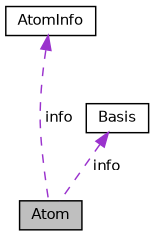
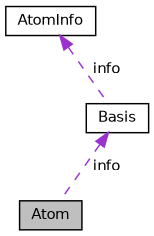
edge "Atom" -> "AtomInfo": now "Basis" -> "AtomInfo"
